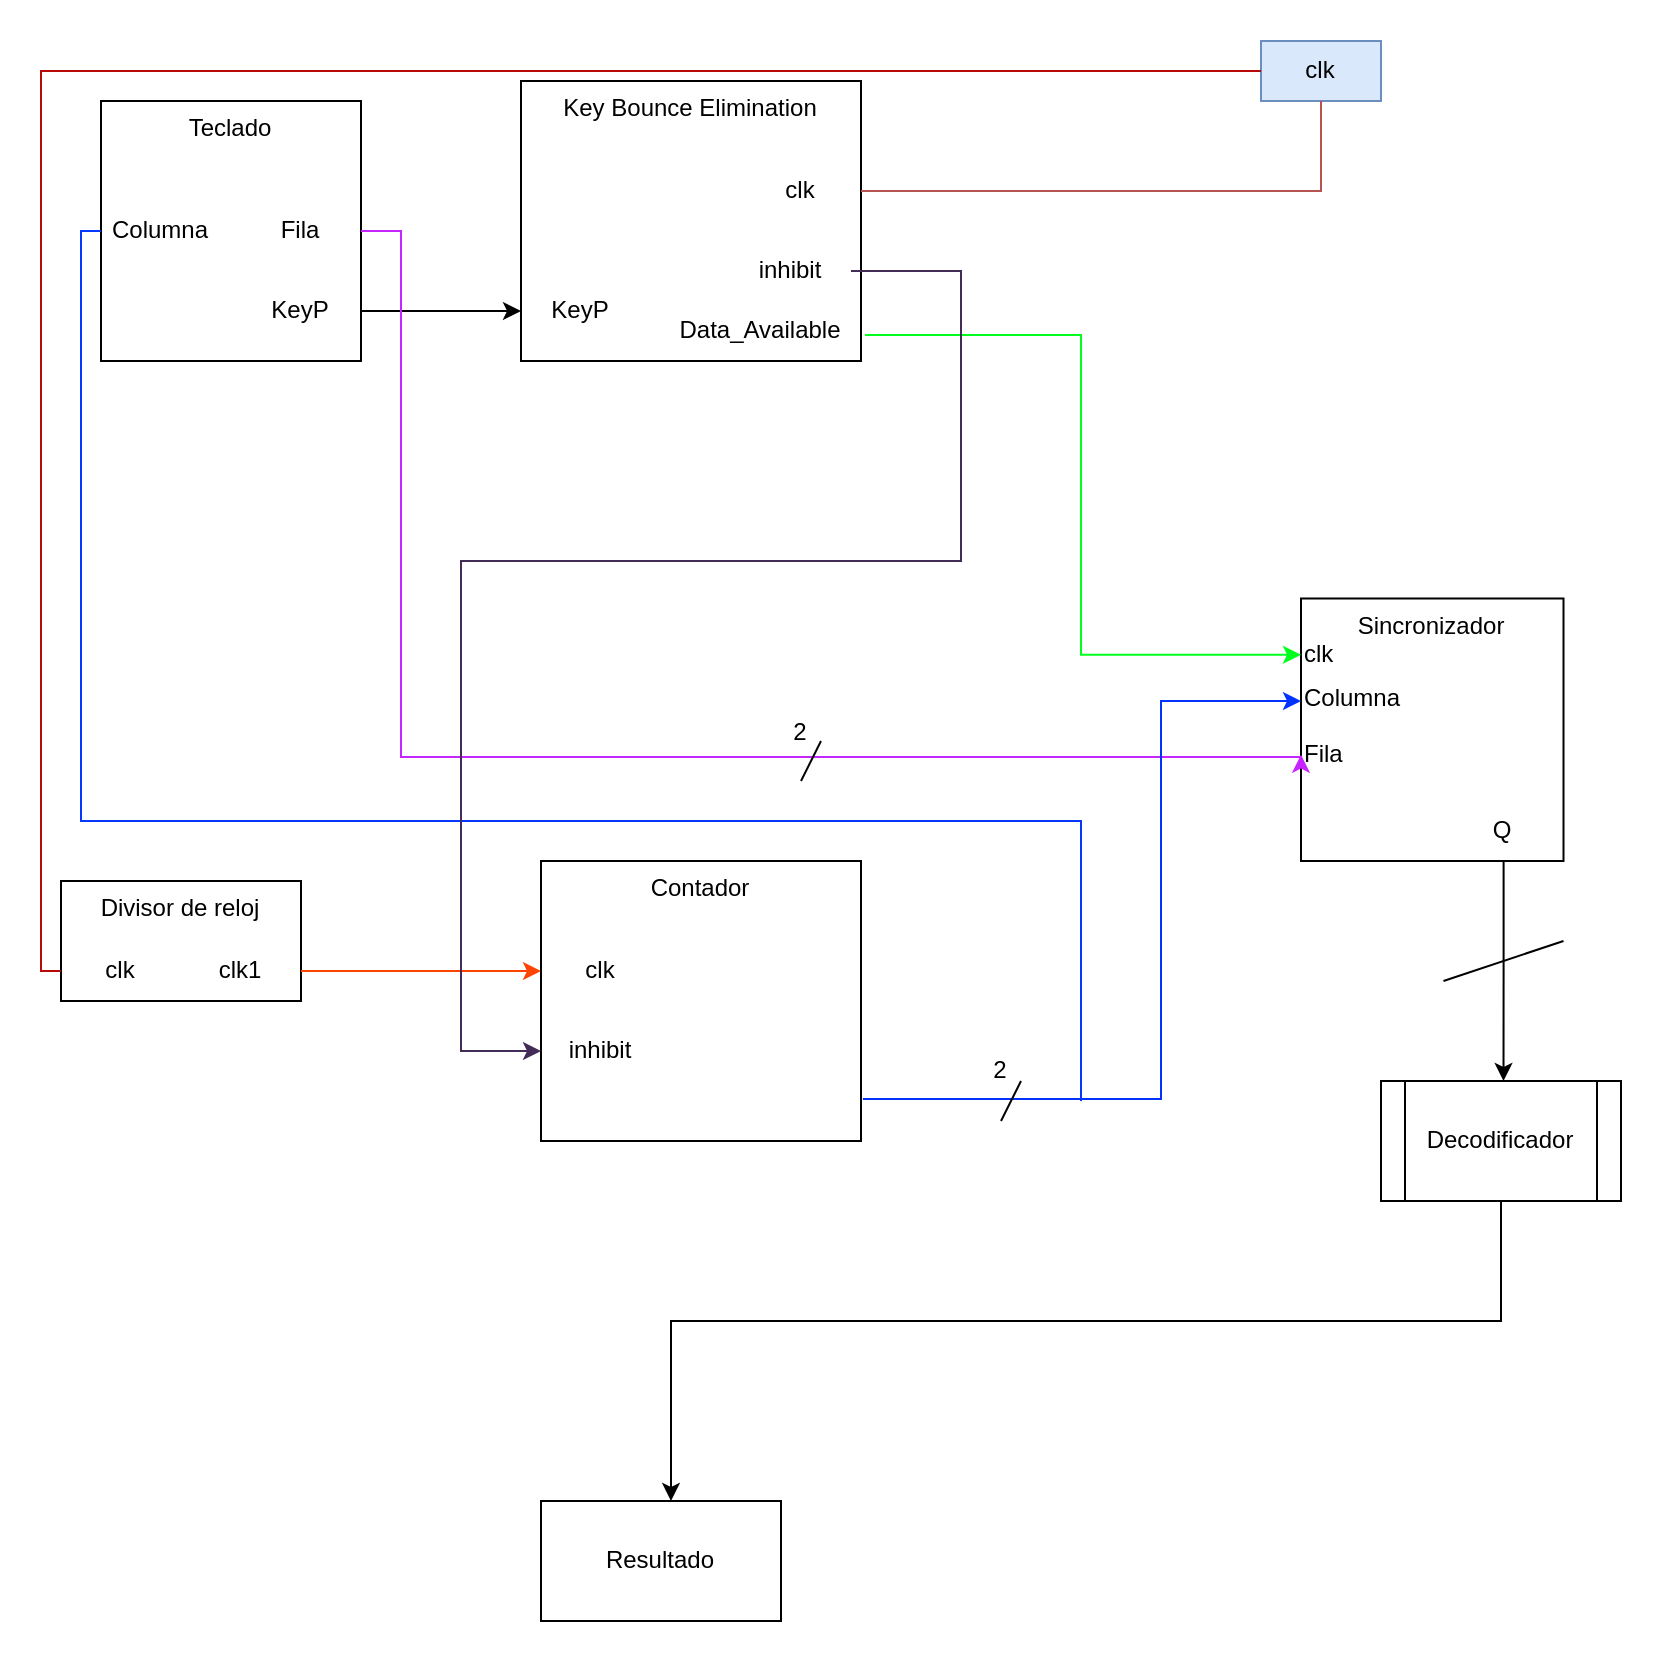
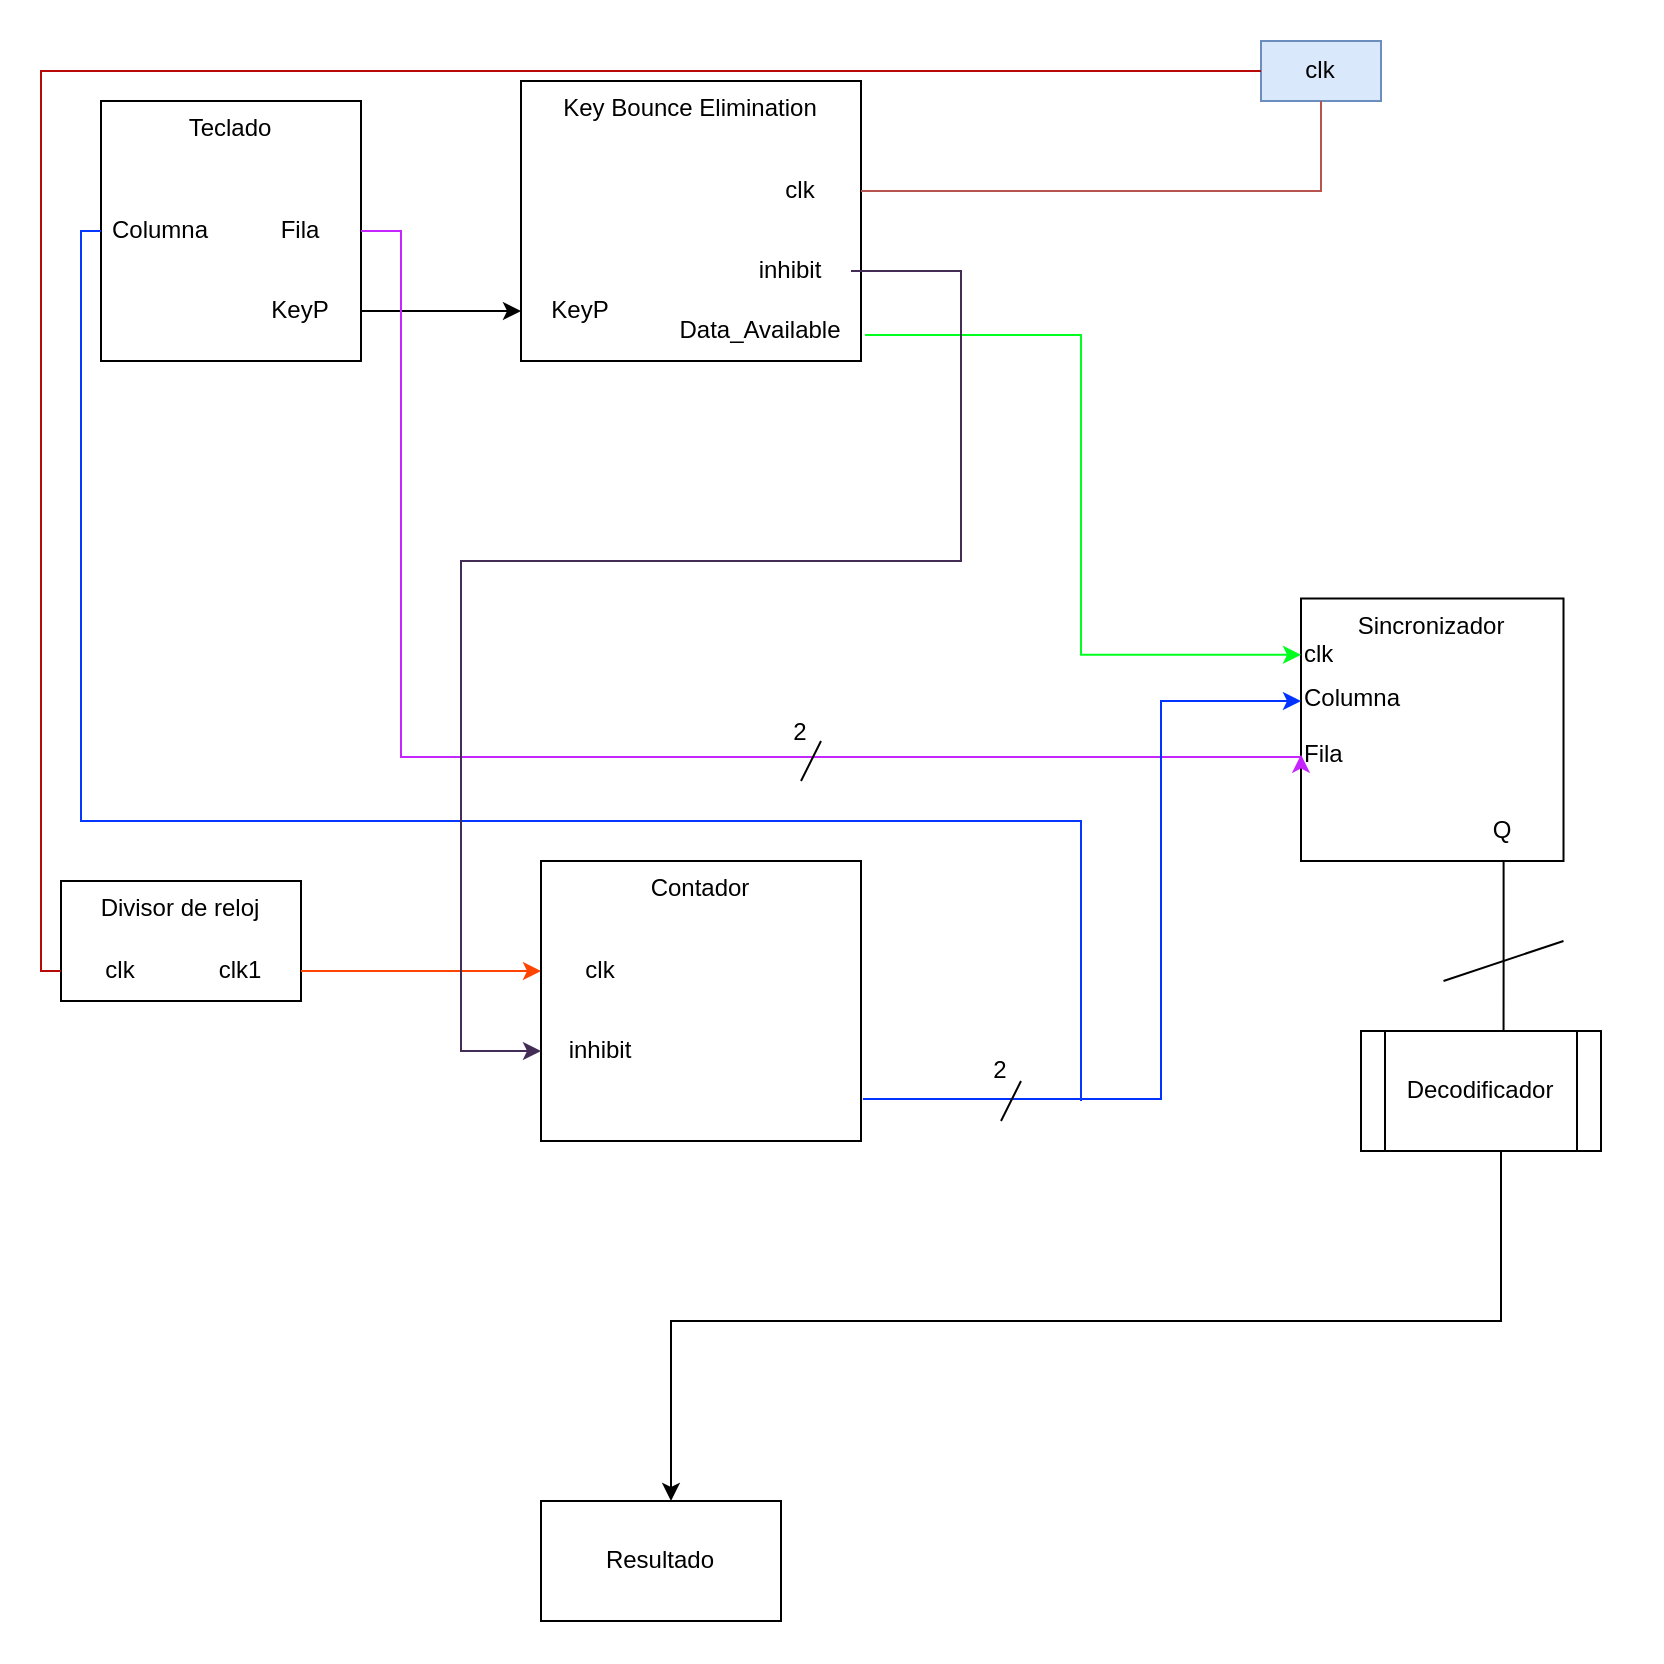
node "Decodificador": moved (1501, 1141) -> (1481, 1091)
